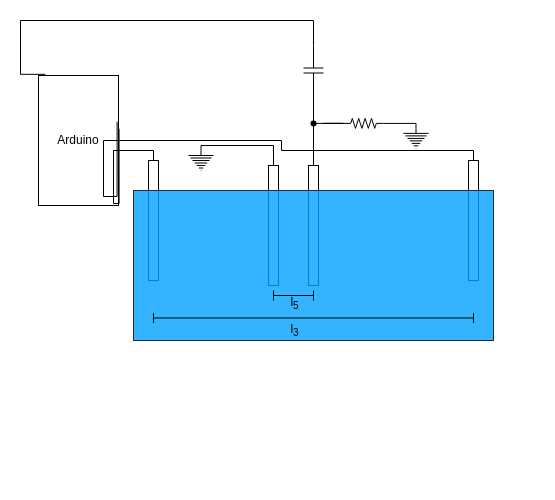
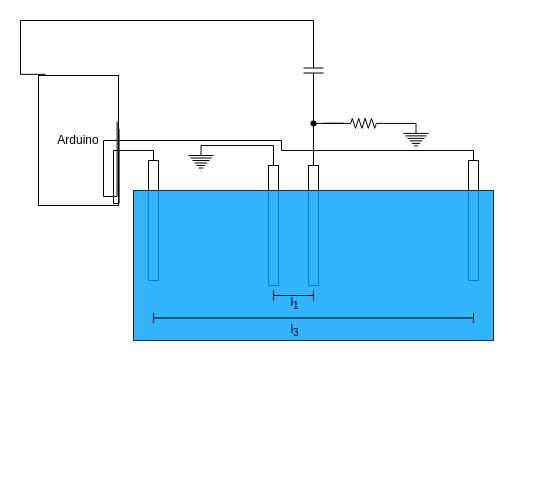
node "l5": label "l5" -> "l1"
